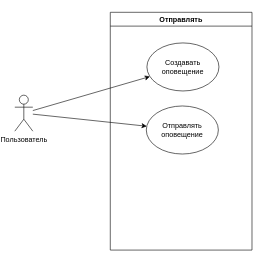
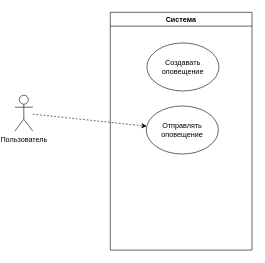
node "Отправлять": label "Отправлять" -> "Система"
edge "Пользователь" -> "Создавать оповещение": removed
edge "Пользователь" -> "Отправлять оповещение": style solid -> dashed
